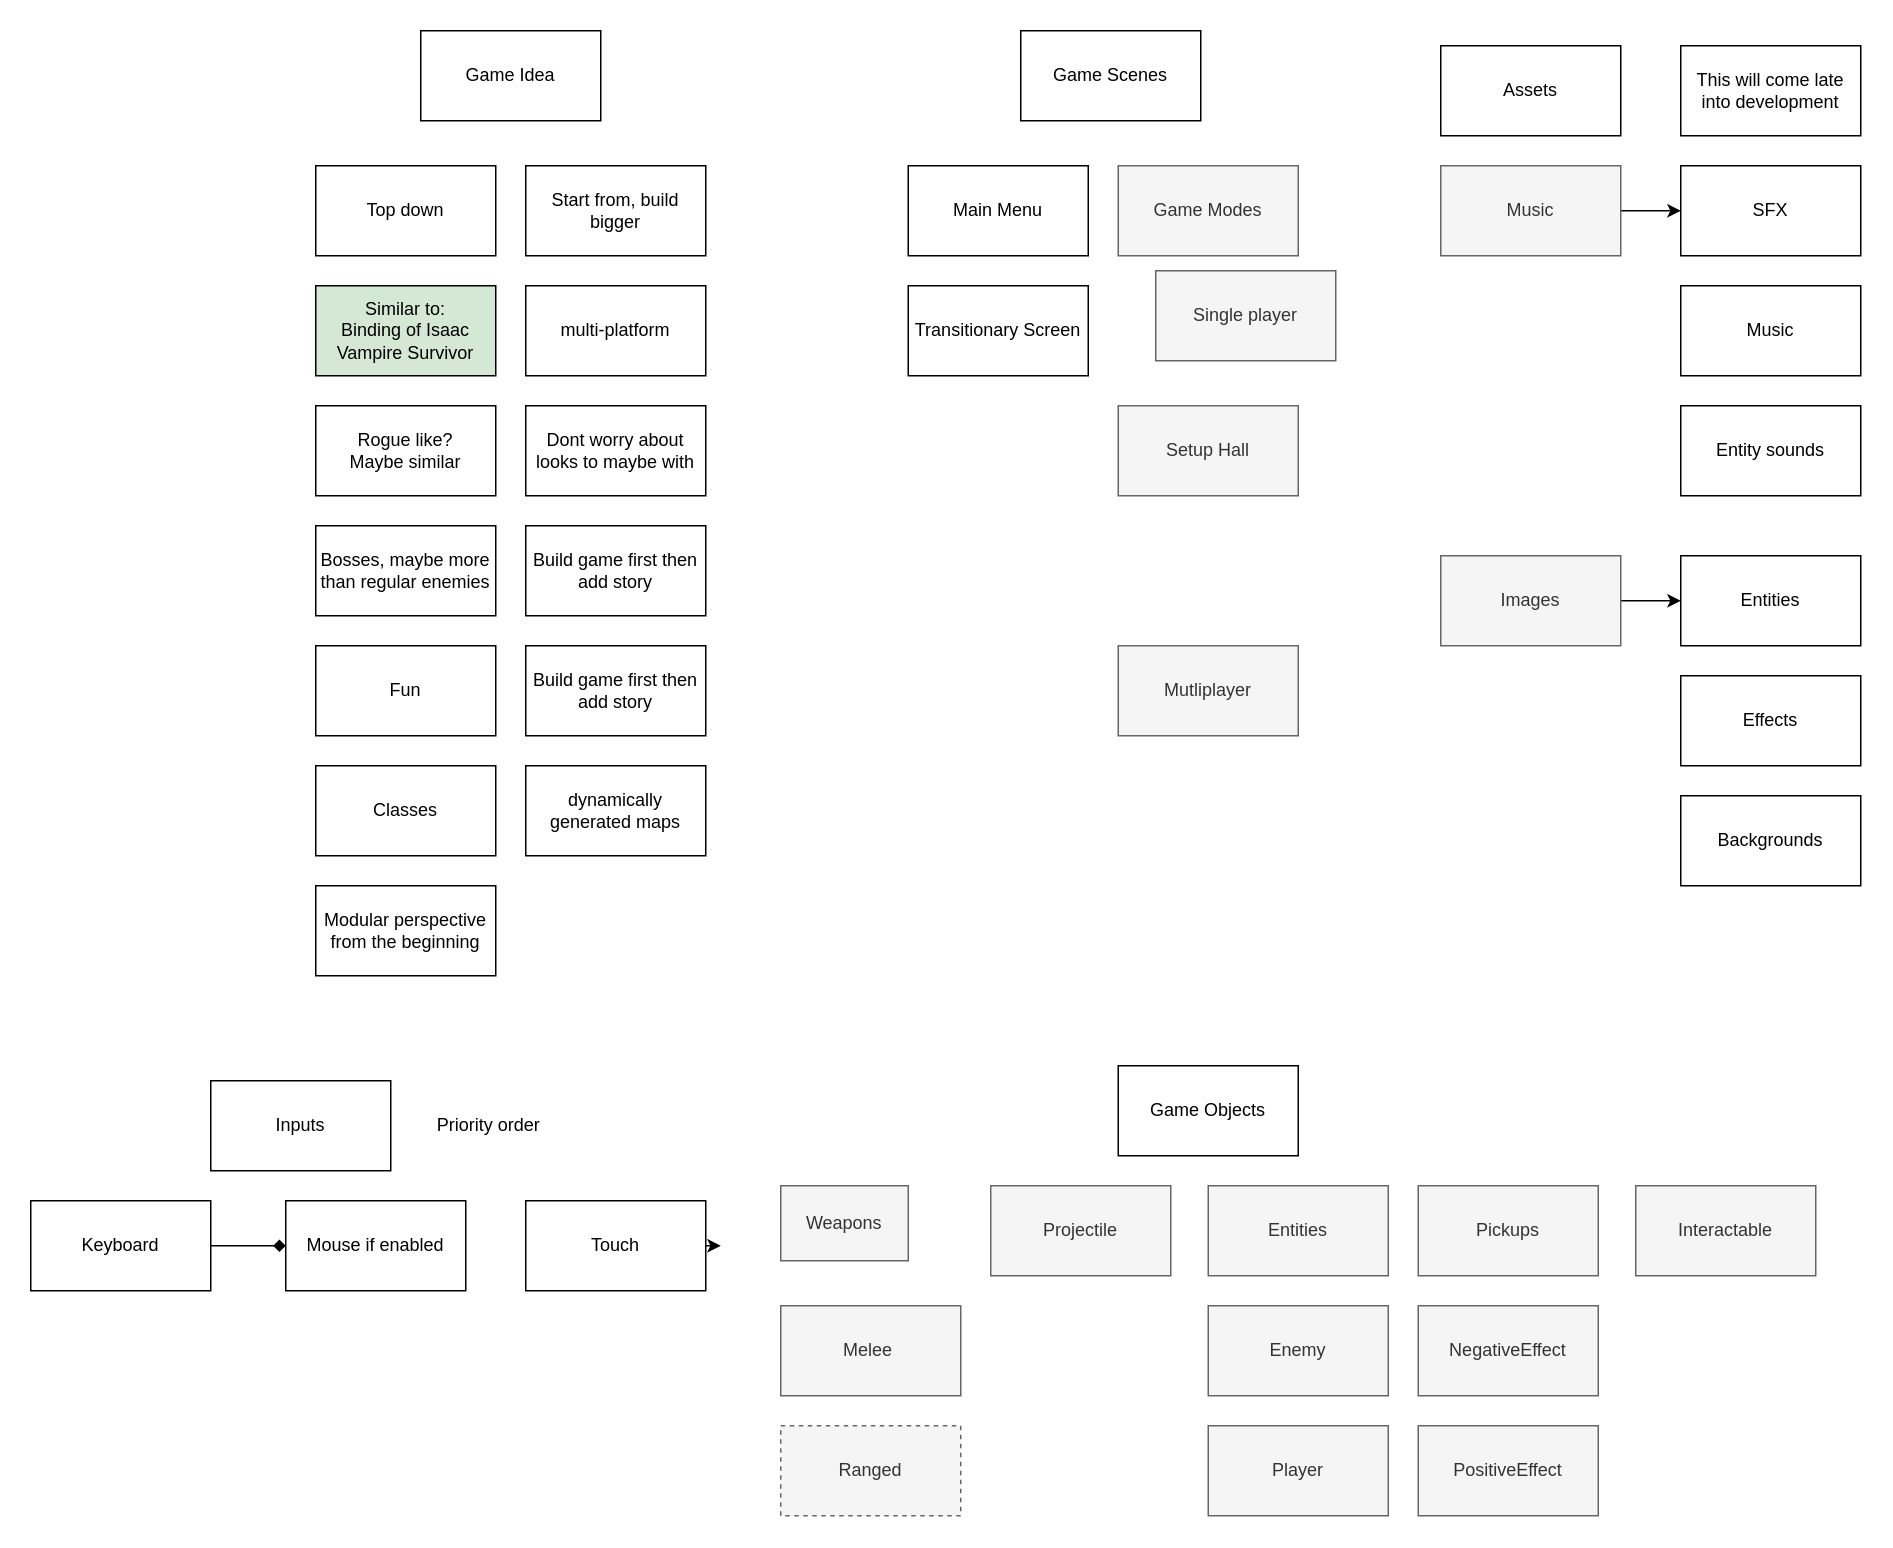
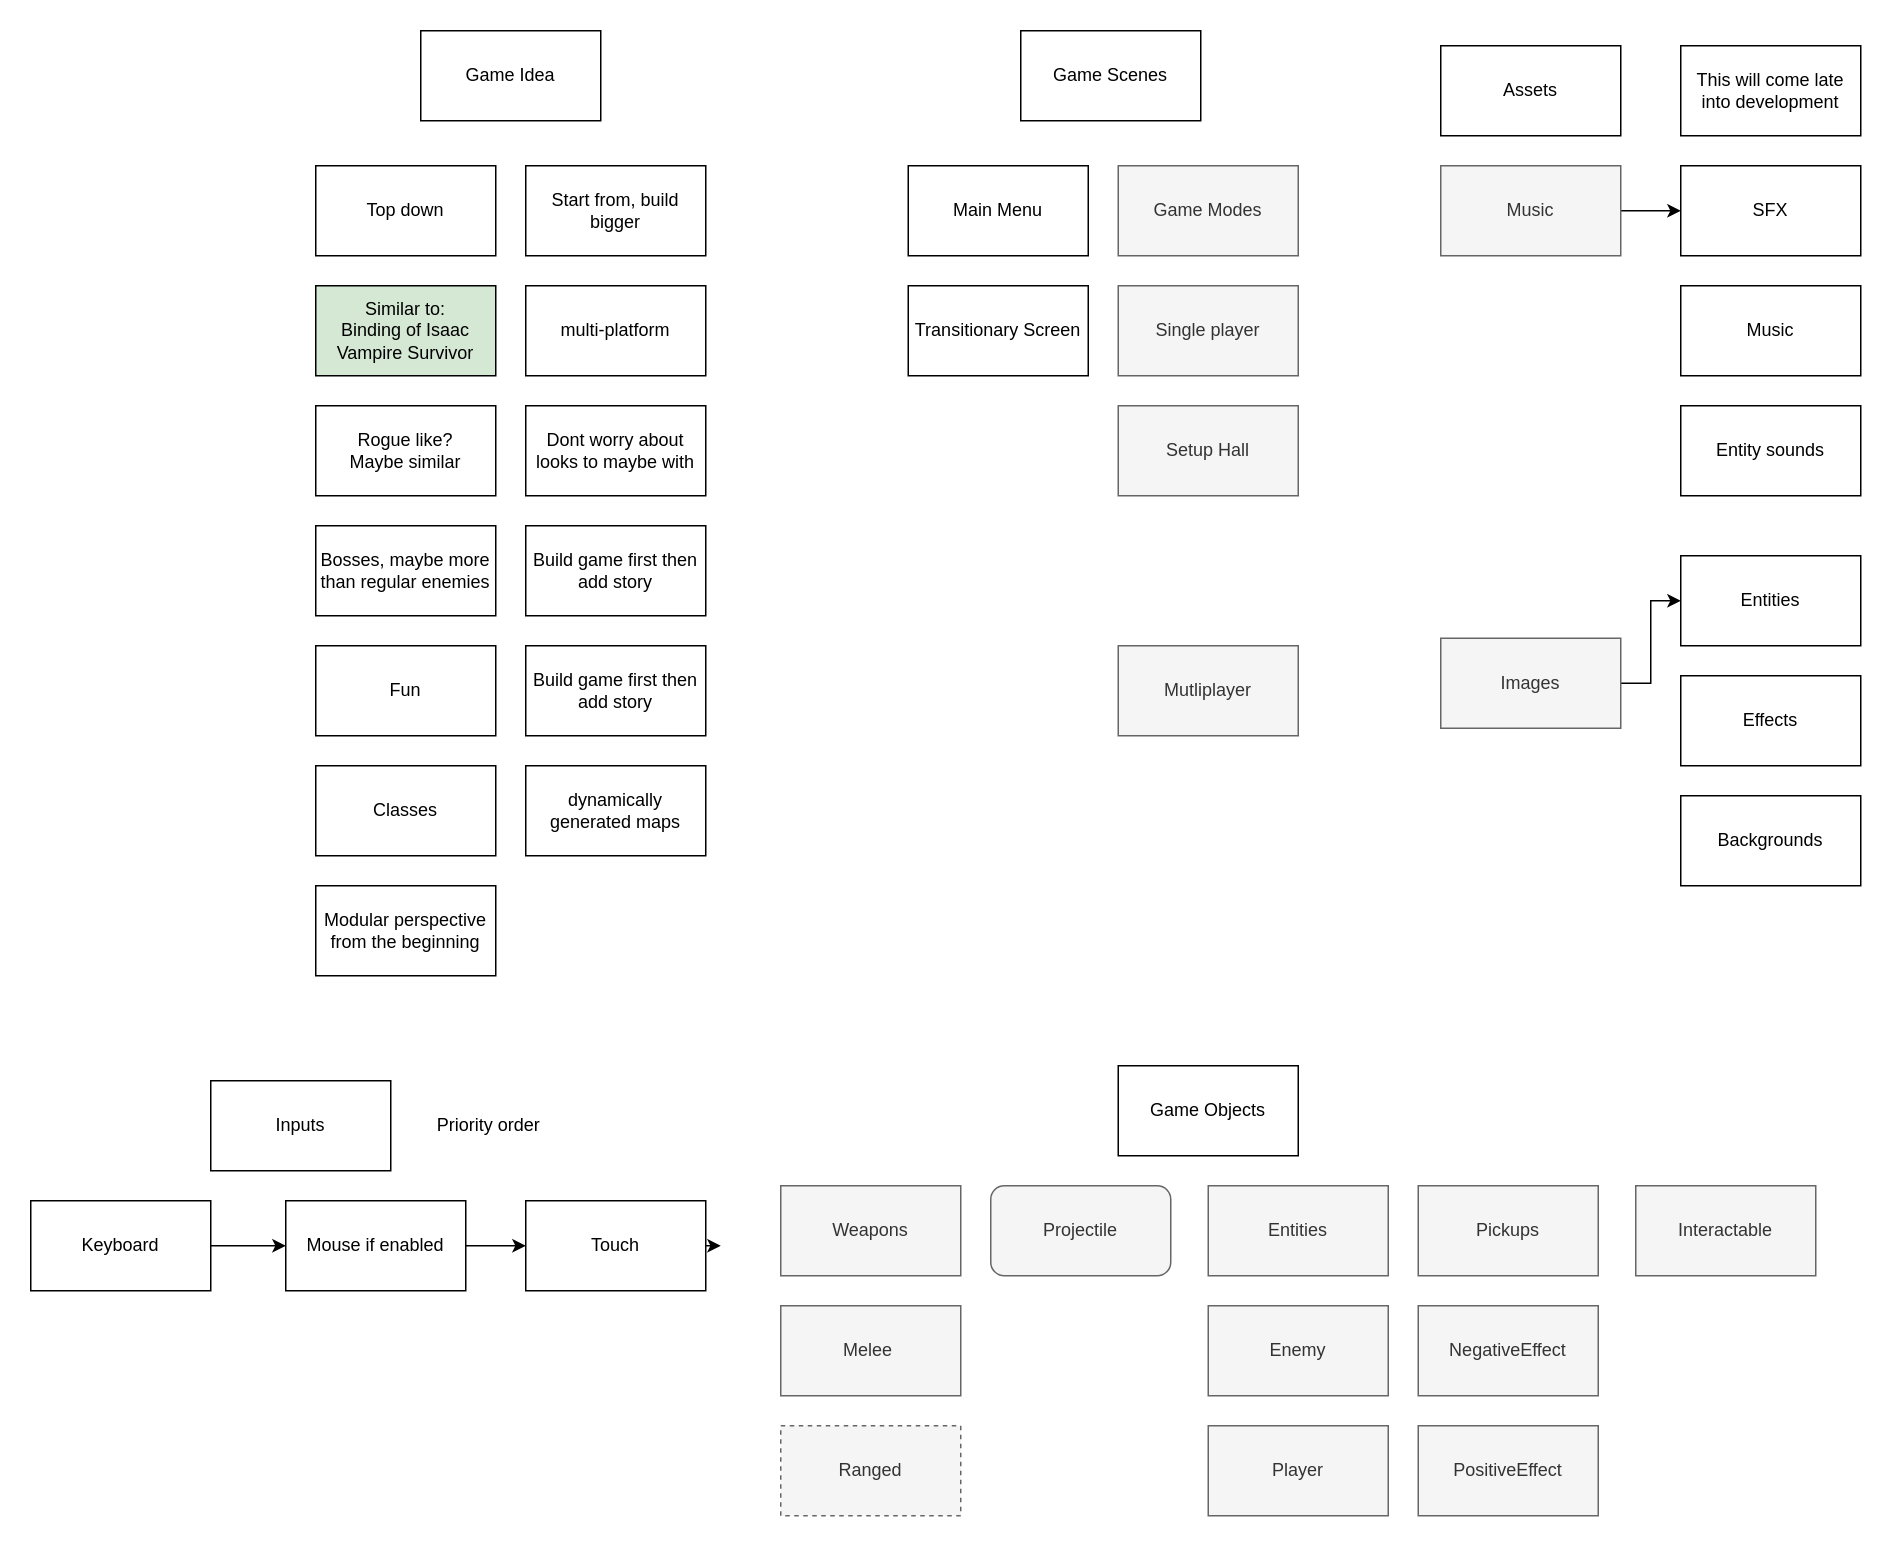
node "Single player": moved (1246, 316) -> (1208, 331)
node "Images": moved (1531, 601) -> (1531, 683)
node "Weapons": size 128x75 -> 180x90
node "Projectile": shape rectangle -> rounded rectangle
edge "Keyboard" -> "Mouse if enabled": arrowhead diamond -> classic
edge "Mouse if enabled" -> "Touch": added
